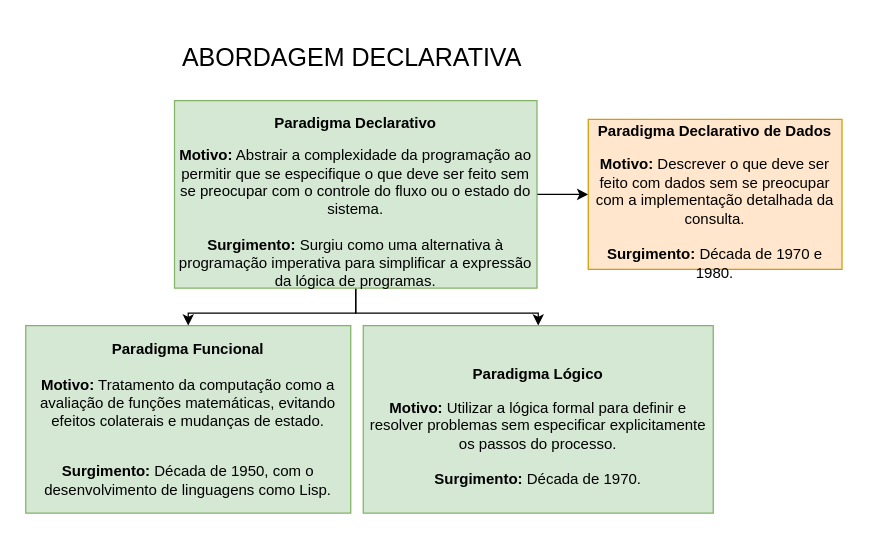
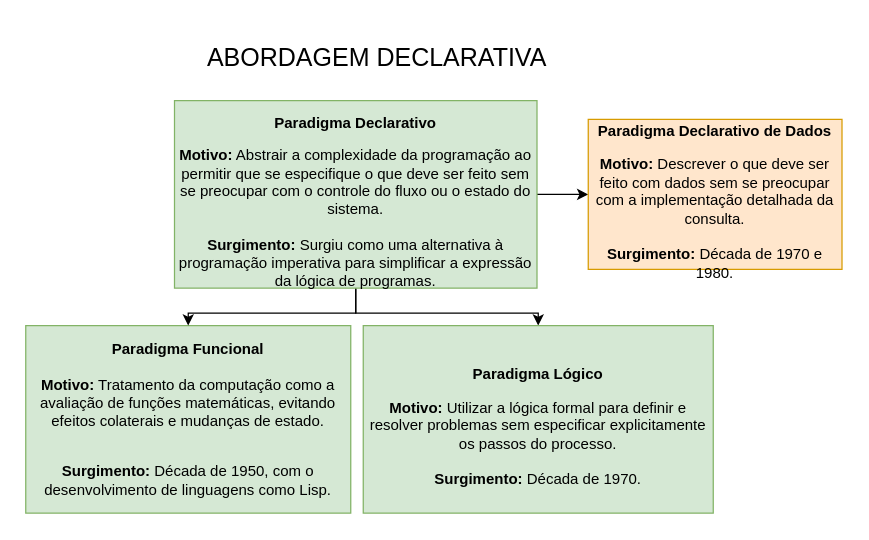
node "ABORDAGEM DECLARATIVA": moved (356, 57) -> (381, 57)
